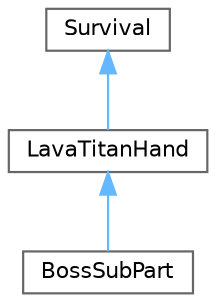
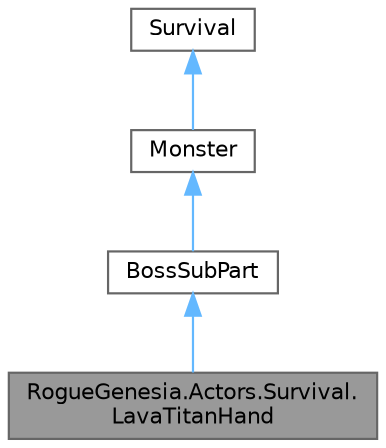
node "LavaTitanHand": label "LavaTitanHand" -> "Monster"
node "RogueGenesia.Actors.Survival. LavaTitanHand": added
